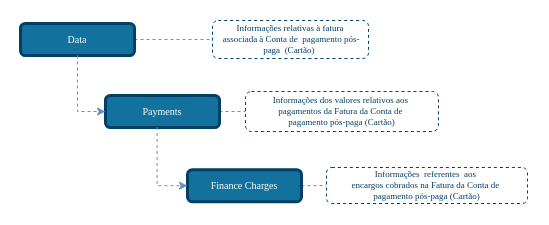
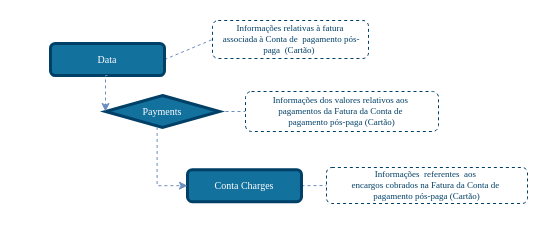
node "Data": moved (78, 40) -> (108, 60)
node "Payments": shape rounded rectangle -> diamond
node "Finance Charges": label "Finance Charges" -> "Conta Charges"
